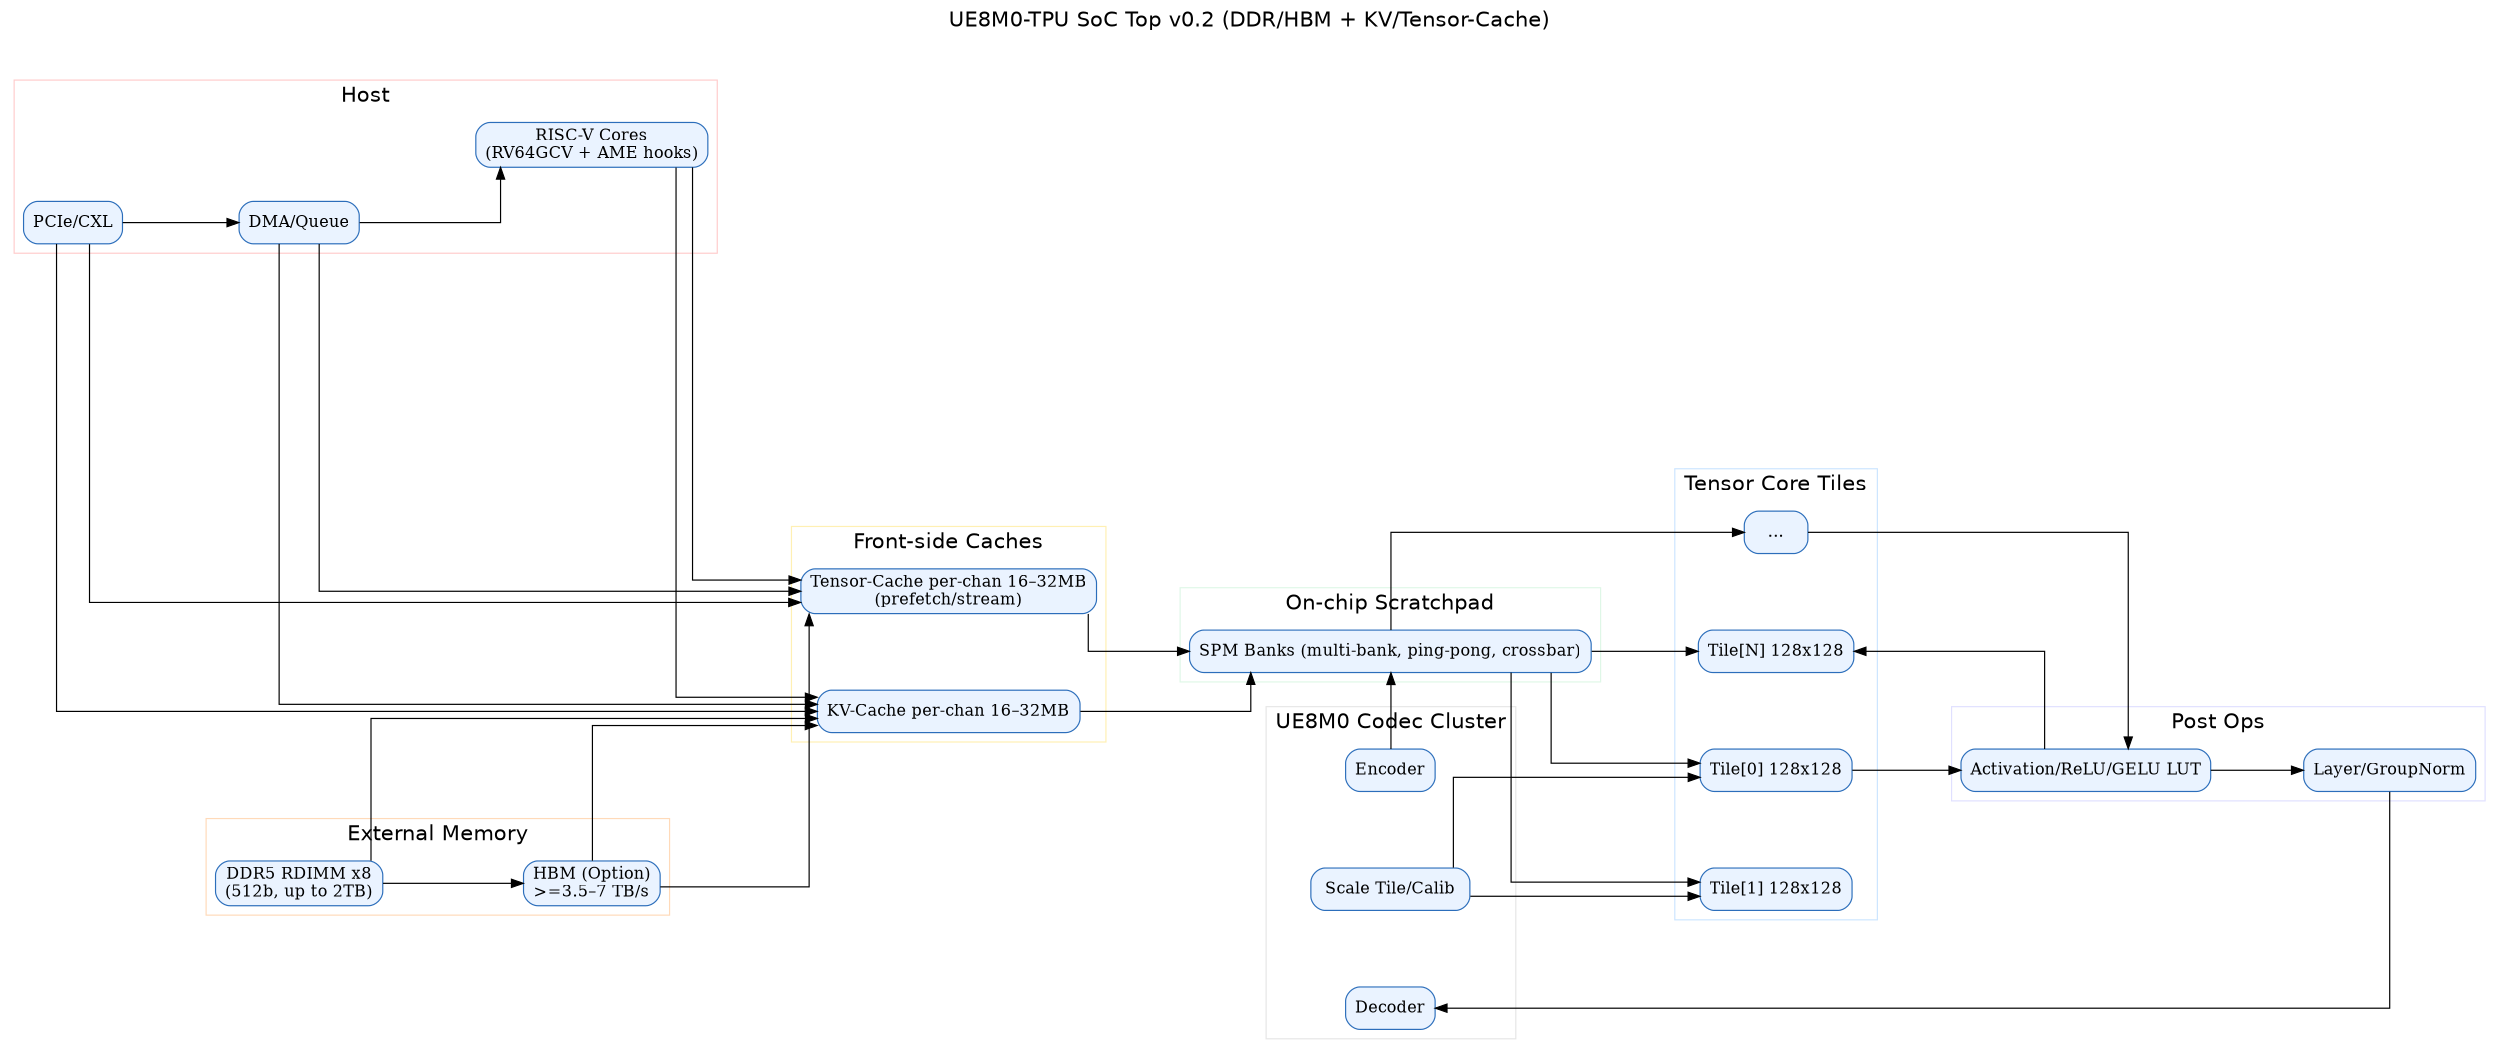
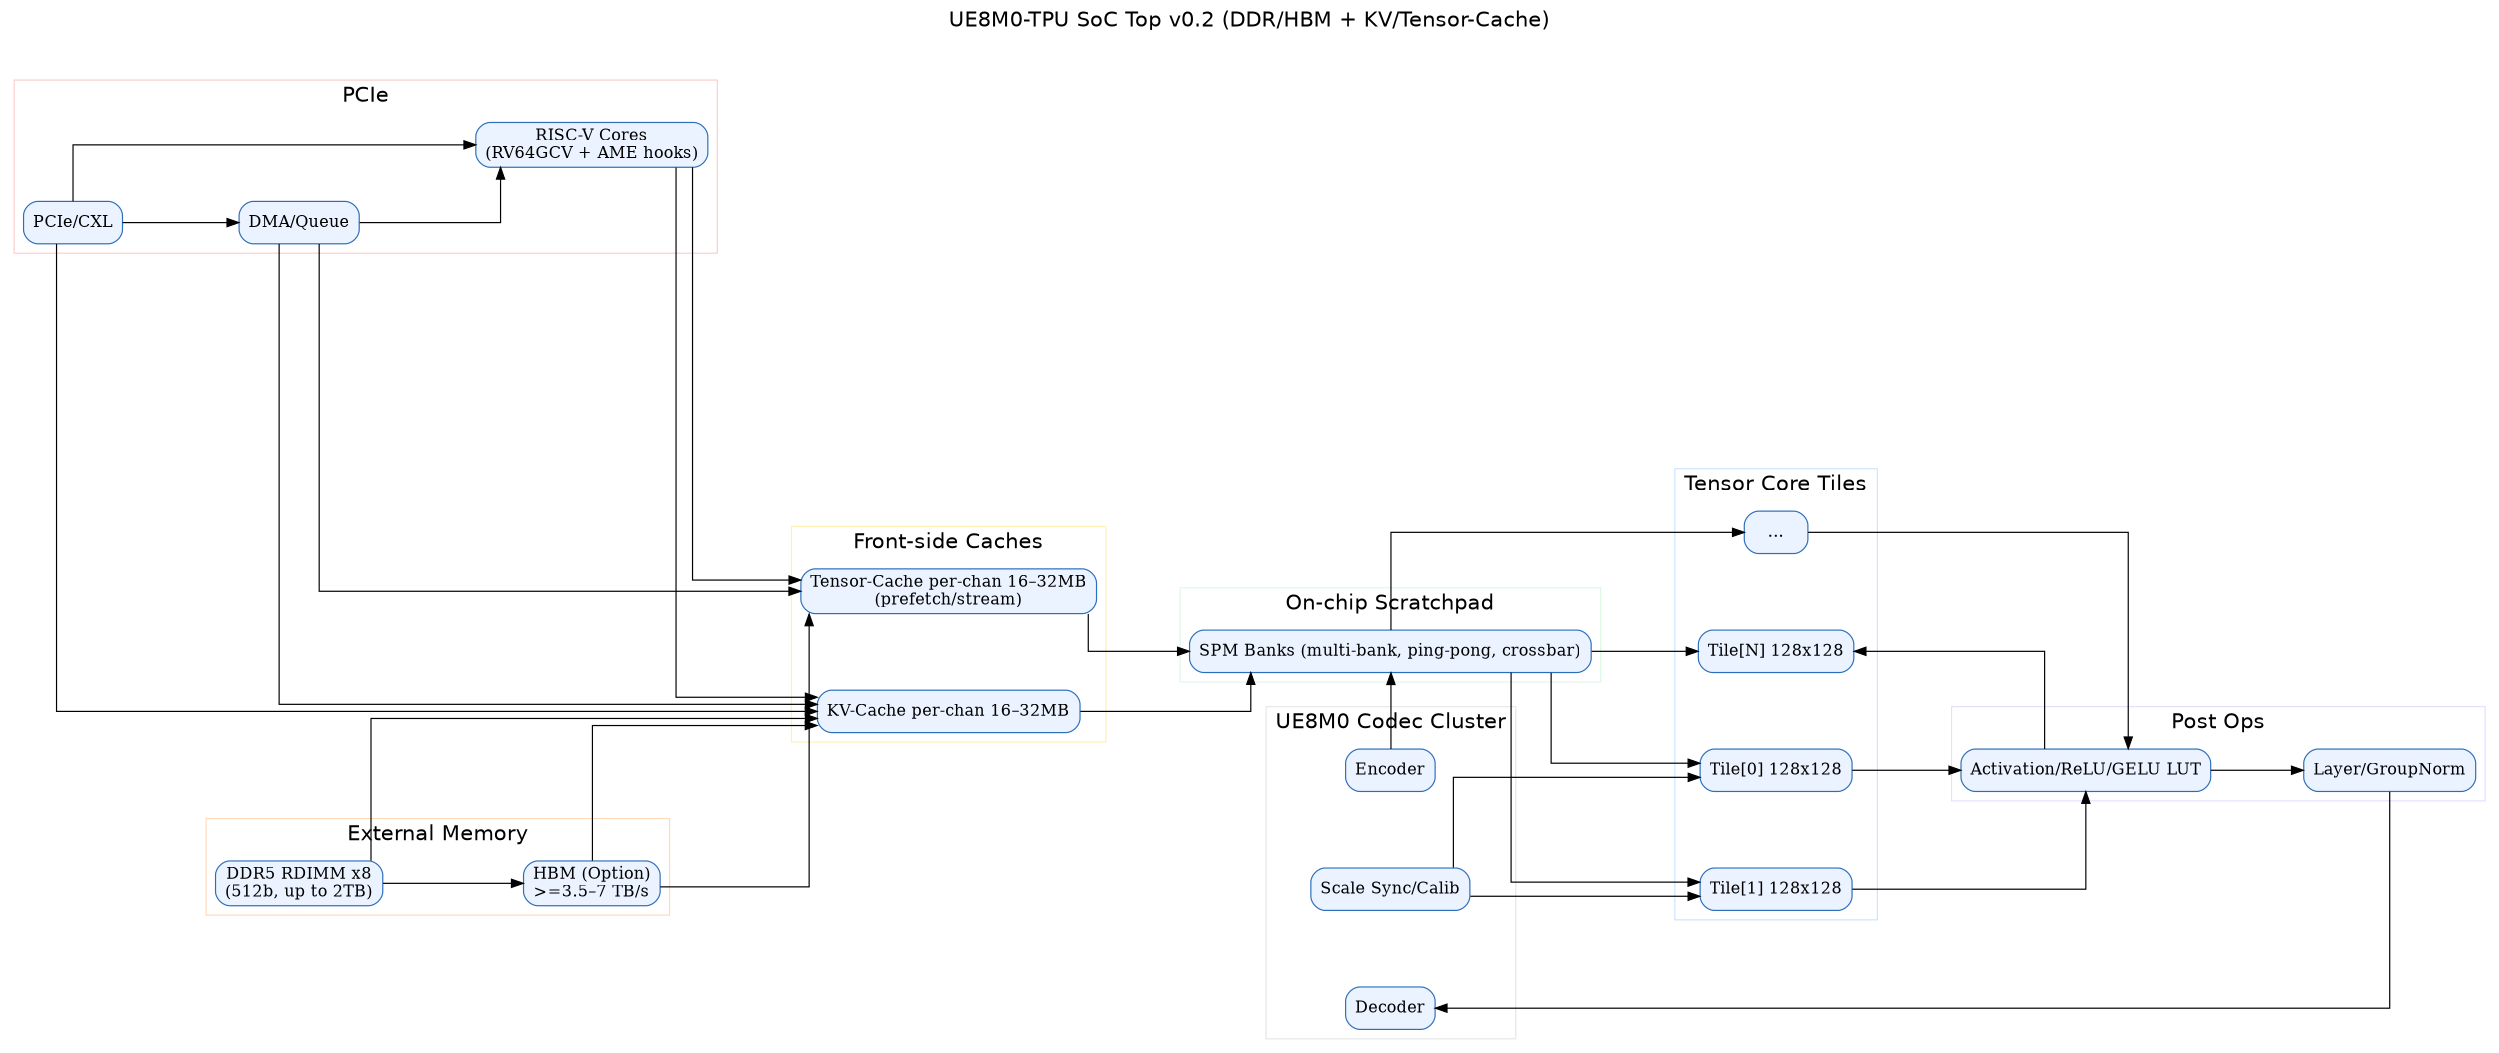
cluster "Host": label "Host" -> "PCIe"
edge "PCIe/CXL" -> "Tensor-Cache per-chan 16–32MB (prefetch/stream)": now "PCIe/CXL" -> "RISC-V Cores (RV64GCV + AME hooks)"
node "Scale Tile/Calib": label "Scale Tile/Calib" -> "Scale Sync/Calib"
edge "Tile[1] 128x128" -> "Activation/ReLU/GELU LUT": added
